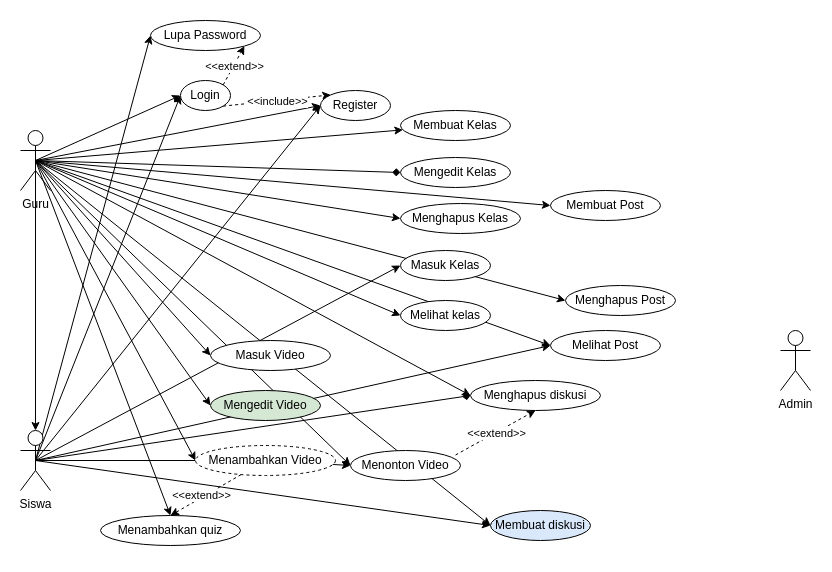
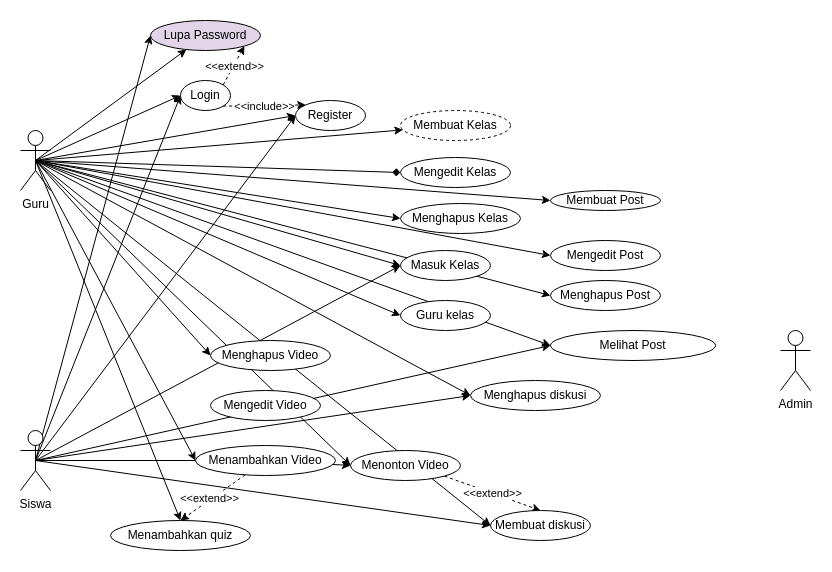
node "Lupa Password": fillcolor #ffffff -> #e1d5e7
node "Register": moved (356, 106) -> (331, 116)
node "Membuat Kelas": style solid -> dashed
node "Membuat Post": size 110x30 -> 110x20
edge "Guru" -> "Mengedit Post": added
edge "Guru" -> "Masuk Kelas": added
node "Mengedit Post": added
edge "Guru" -> "Mengedit Video": removed
edge "Guru" -> "Siswa": now "Guru" -> "Lupa Password"
node "Menghapus Post": moved (621, 301) -> (606, 296)
node "Melihat kelas": label "Melihat kelas" -> "Guru kelas"
node "Melihat Post": size 110x30 -> 165x30
node "Masuk Video": label "Masuk Video" -> "Menghapus Video"
edge "Siswa" -> "Menghapus diskusi": arrowhead diamond -> classic
node "Mengedit Video": fillcolor #d5e8d4 -> #ffffff
edge "Menonton Video" -> "Menghapus diskusi": removed, label "<<extend>>"
node "Menambahkan Video": style dashed -> solid
edge "Menonton Video" -> "Membuat diskusi": added, label "<<extend>>"
node "Membuat diskusi": fillcolor #dae8fc -> #ffffff
node "Menambahkan quiz": moved (171, 531) -> (181, 536)
